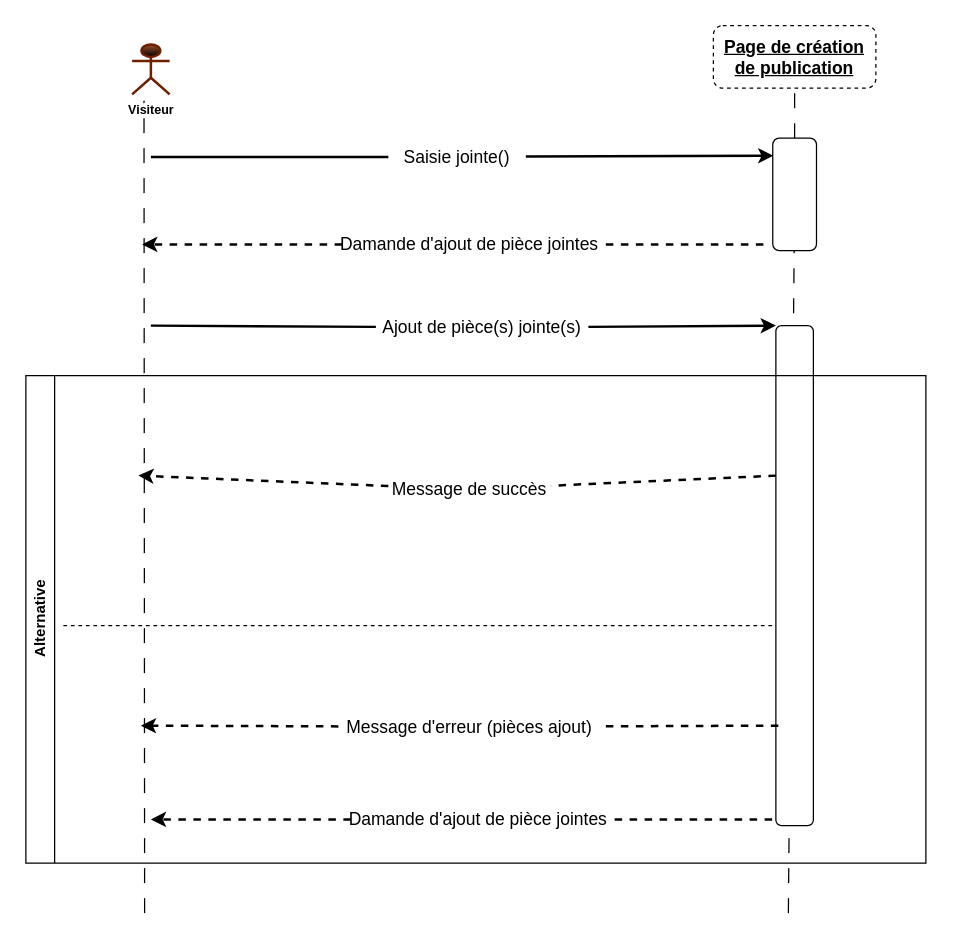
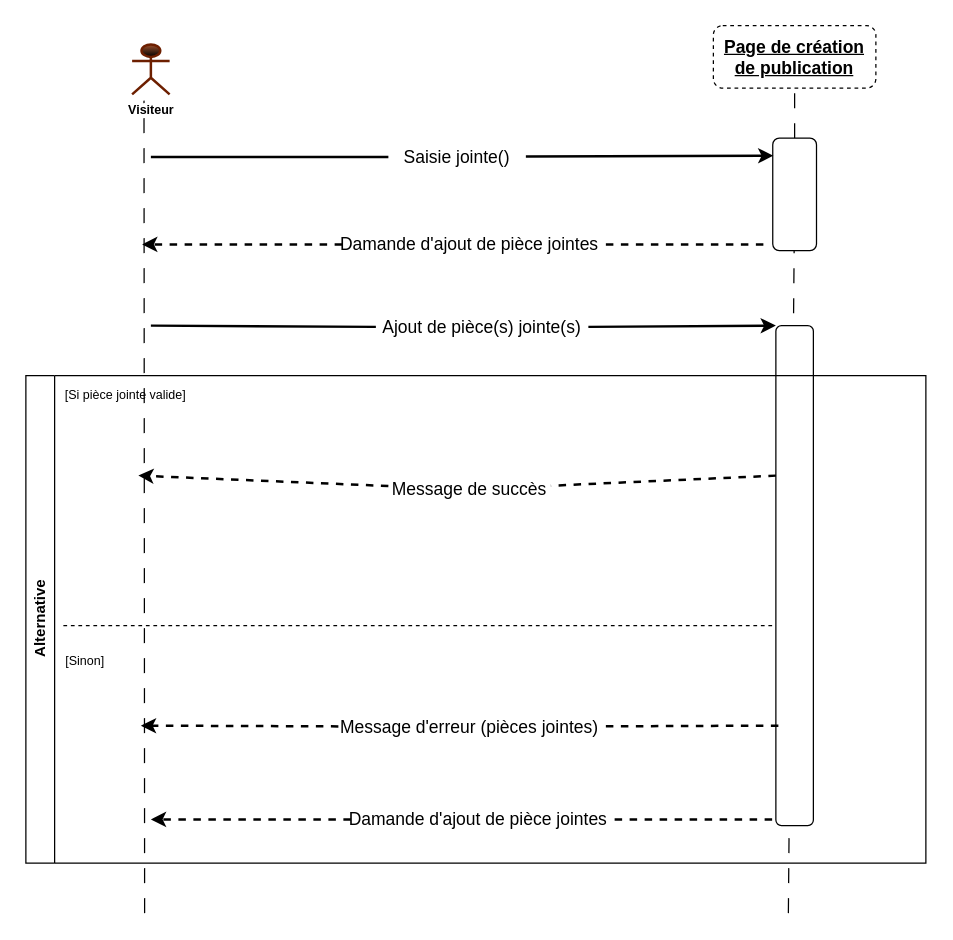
node "[Si pièce jointe valide]": added
node "[Sinon]": added
node "Message d'erreur (pièces ajout)": label "Message d'erreur (pièces ajout)" -> "Message d'erreur (pièces jointes)"
